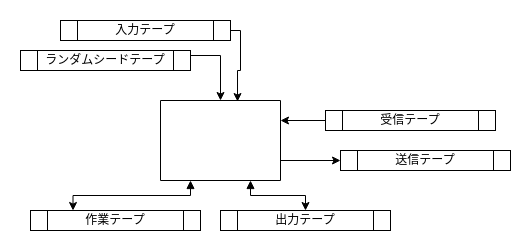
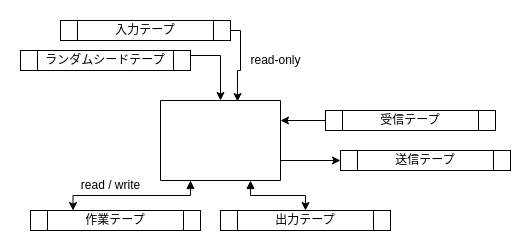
node "read-only": added
node "read / write": added
